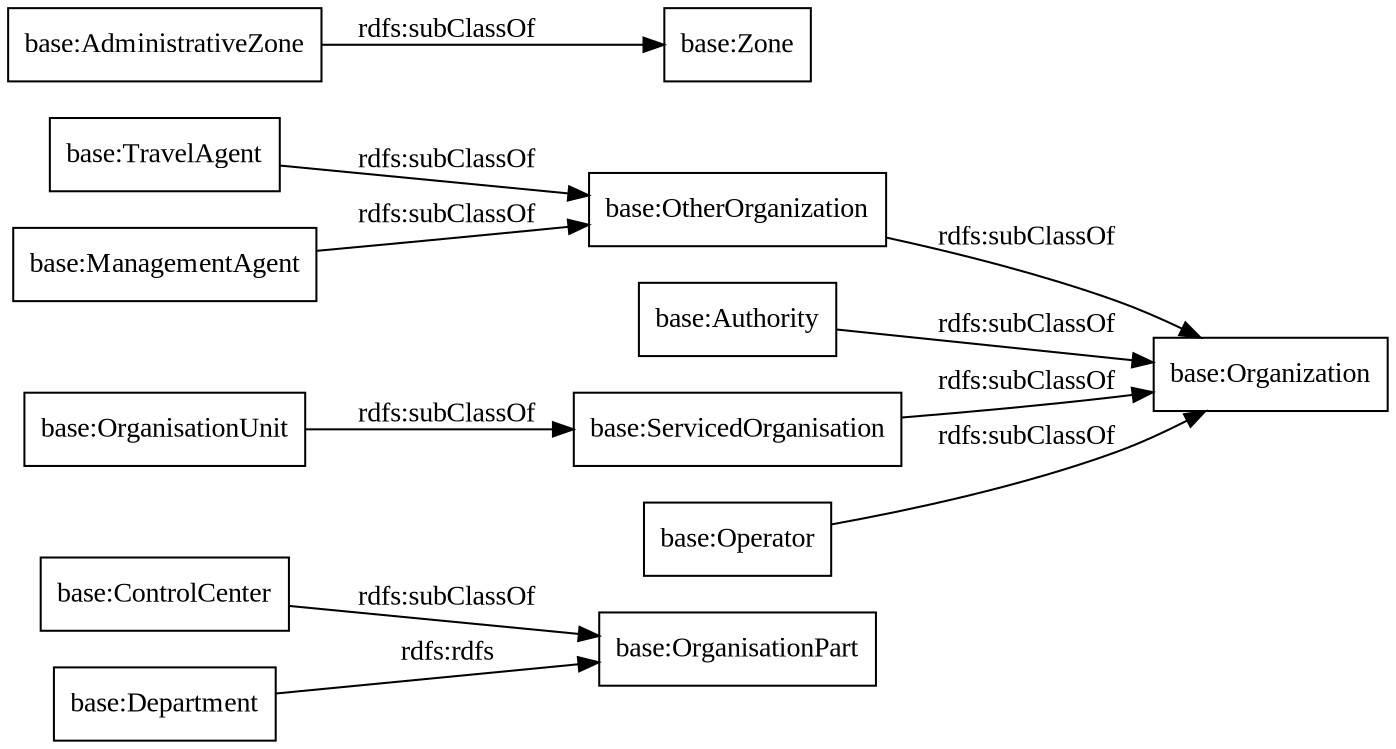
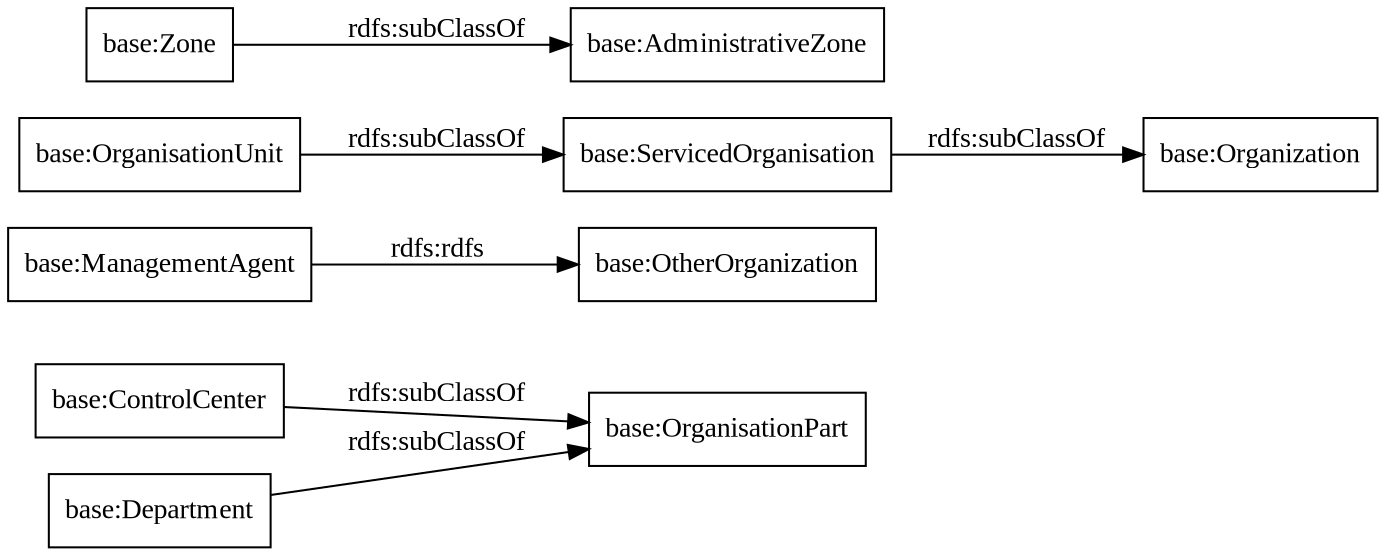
edge "base:AdministrativeZone" -> "base:Zone": reversed
node "base:TravelAgent": removed
edge "base:ManagementAgent" -> "base:OtherOrganization": label "rdfs:subClassOf" -> "rdfs:rdfs"
edge "base:OtherOrganization" -> "base:Organization": removed, label "rdfs:subClassOf"
node "base:Authority": removed
node "base:Operator": removed
edge "base:Department" -> "base:OrganisationPart": label "rdfs:rdfs" -> "rdfs:subClassOf"
